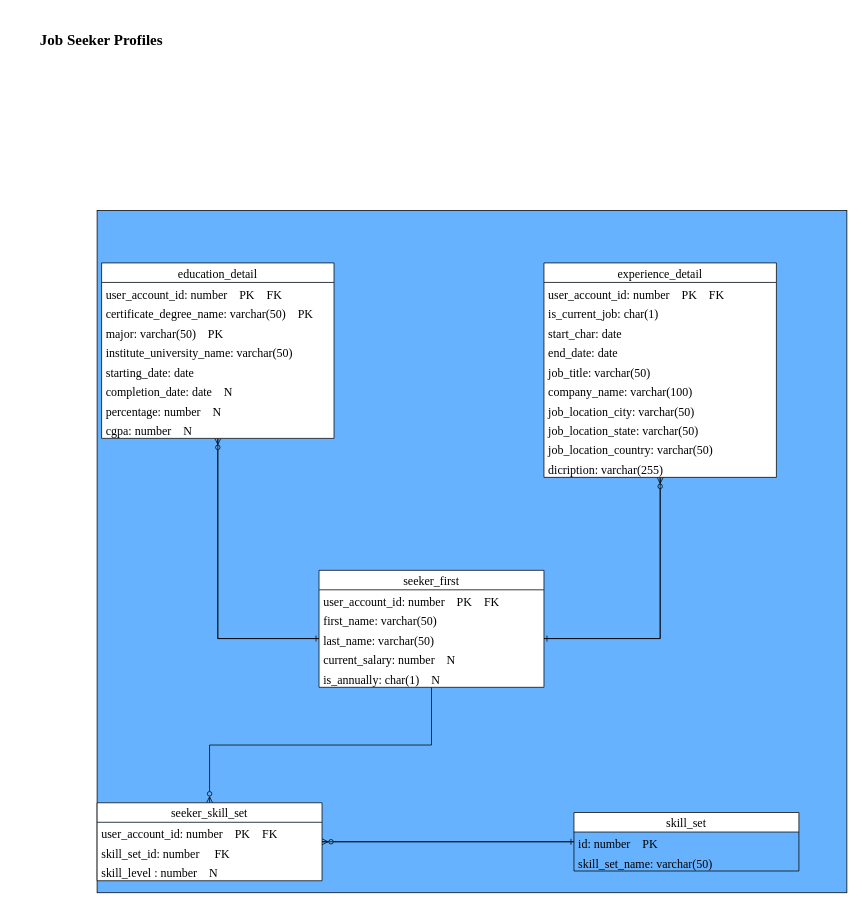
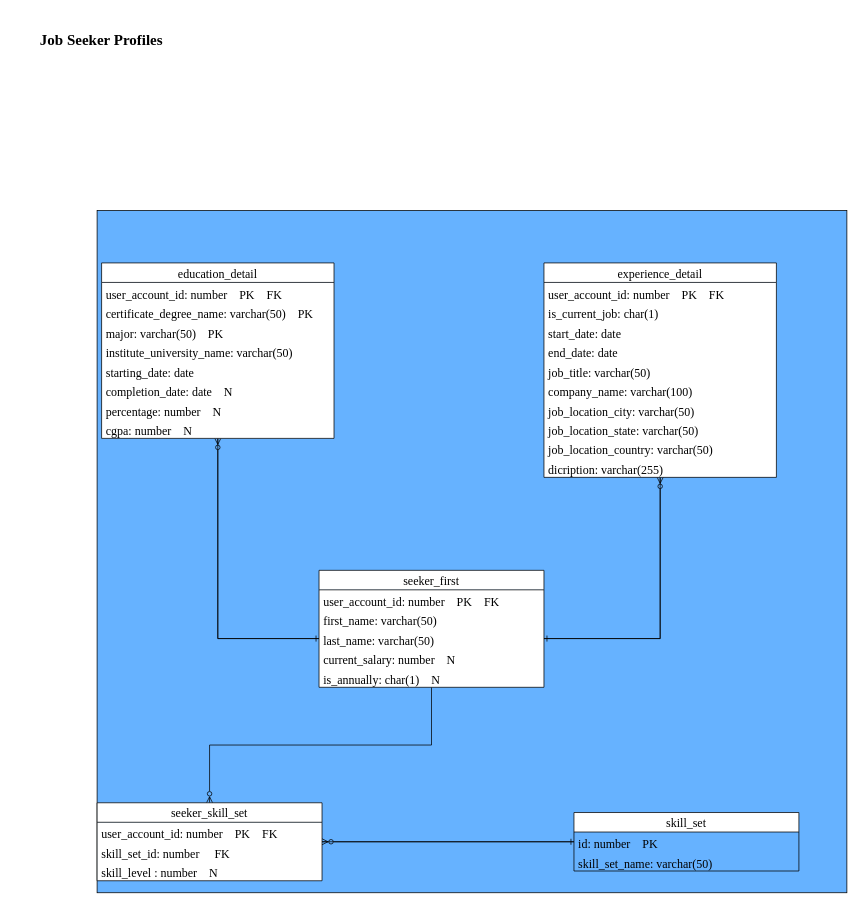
node "start_char: date": label "start_char: date" -> "start_date: date"
